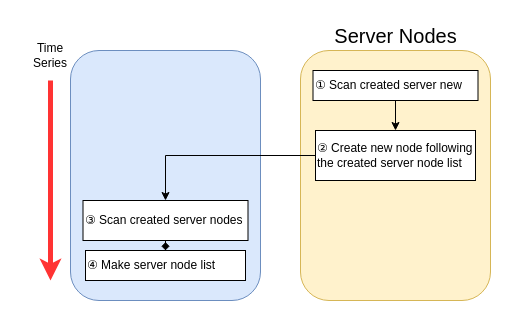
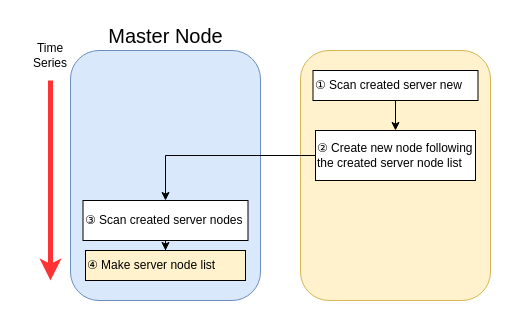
node "Master Node": added
node "Server Nodes": removed
edge "③ Scan created server nodes" -> "④ Make server node list": arrowhead diamond -> classic
node "④ Make server node list": fillcolor #ffffff -> #fff2cc
